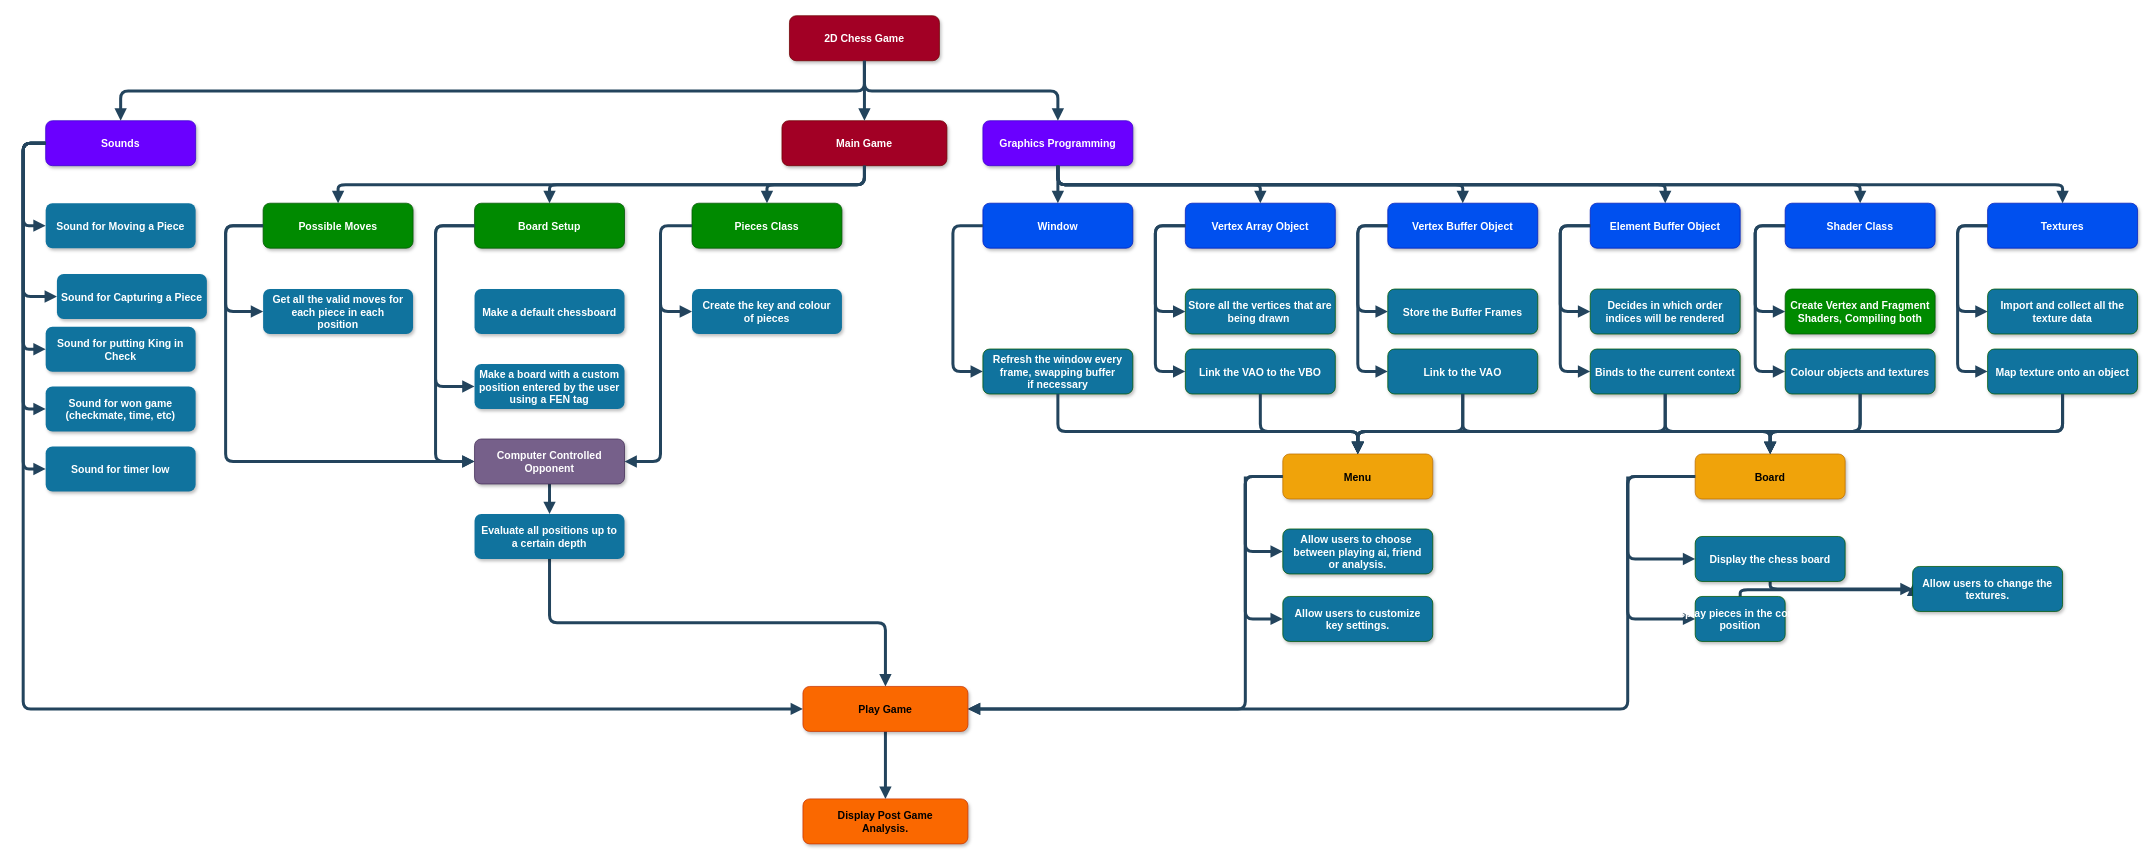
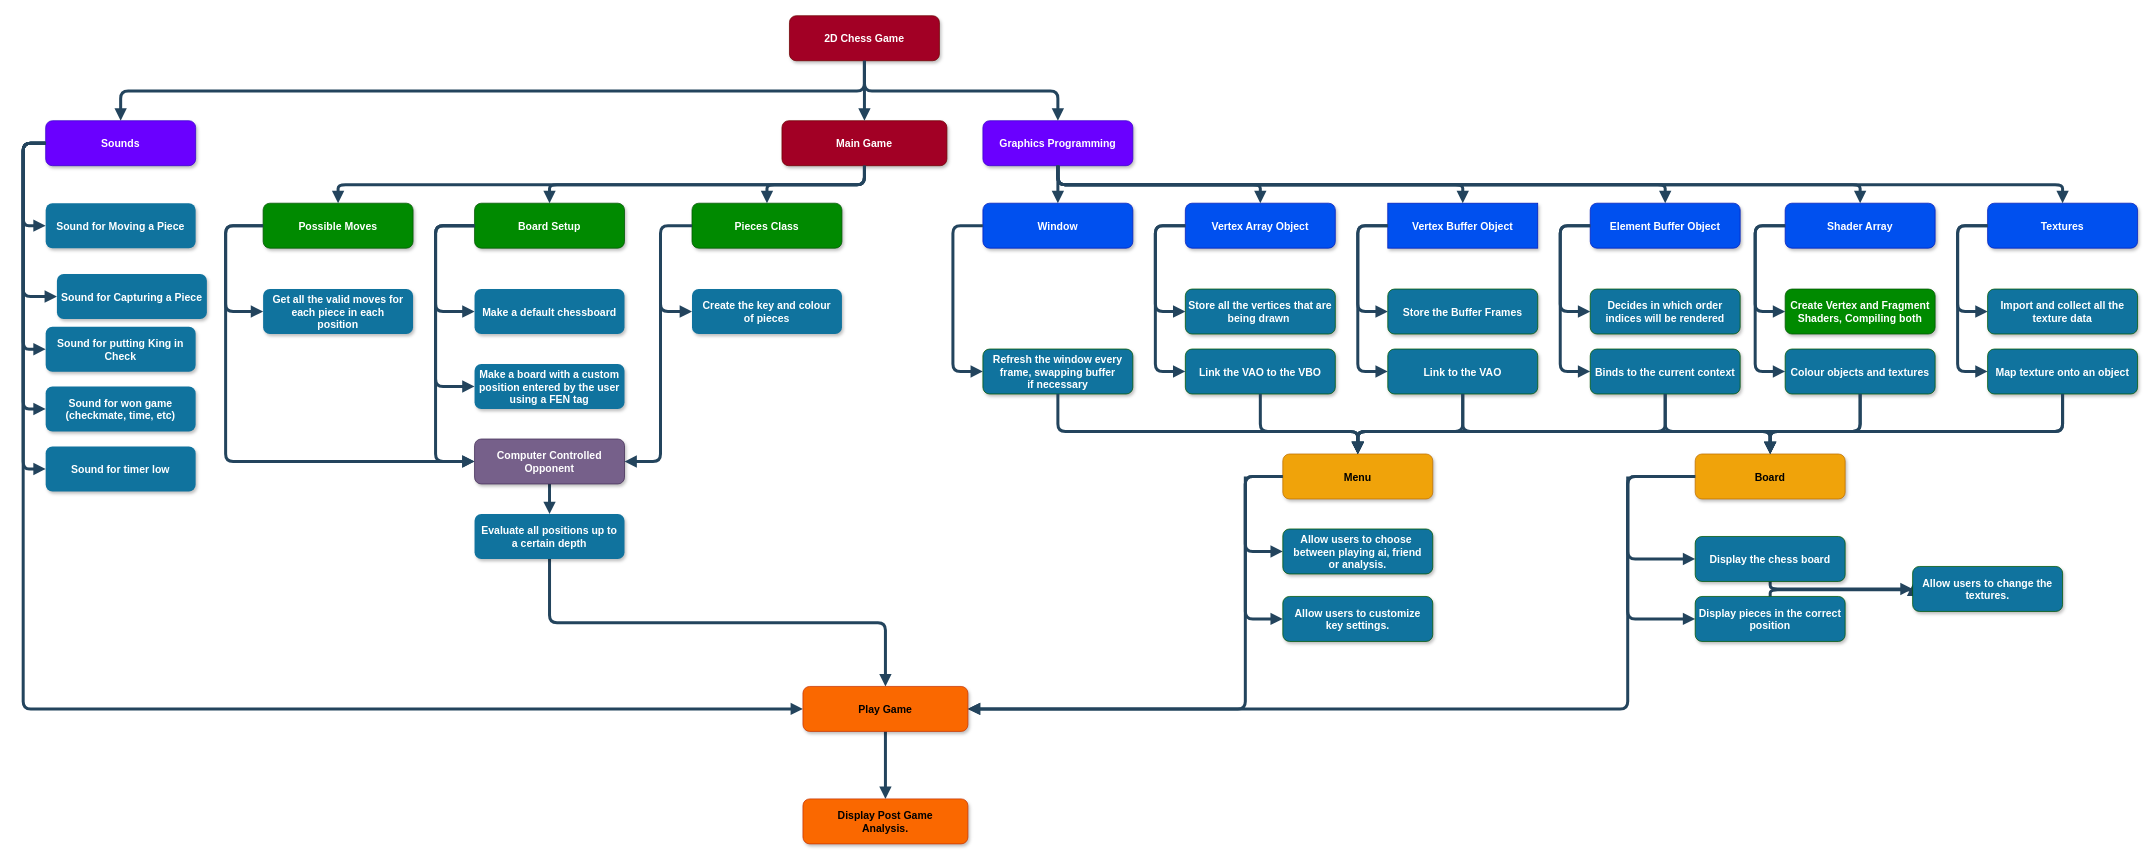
node "Vertex Buffer Object": shape rounded rectangle -> rectangle
node "Shader Class": label "Shader Class" -> "Shader Array"
edge "Board Setup" -> "Make a default chessboard": added
node "Display pieces in the correct position": size 90x45 -> 150x45
